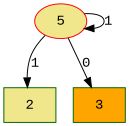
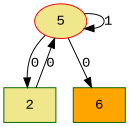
edge "5" -> "2": label "1" -> "0"
edge "2" -> "5": added, label "0"
node "3": label "3" -> "6"
